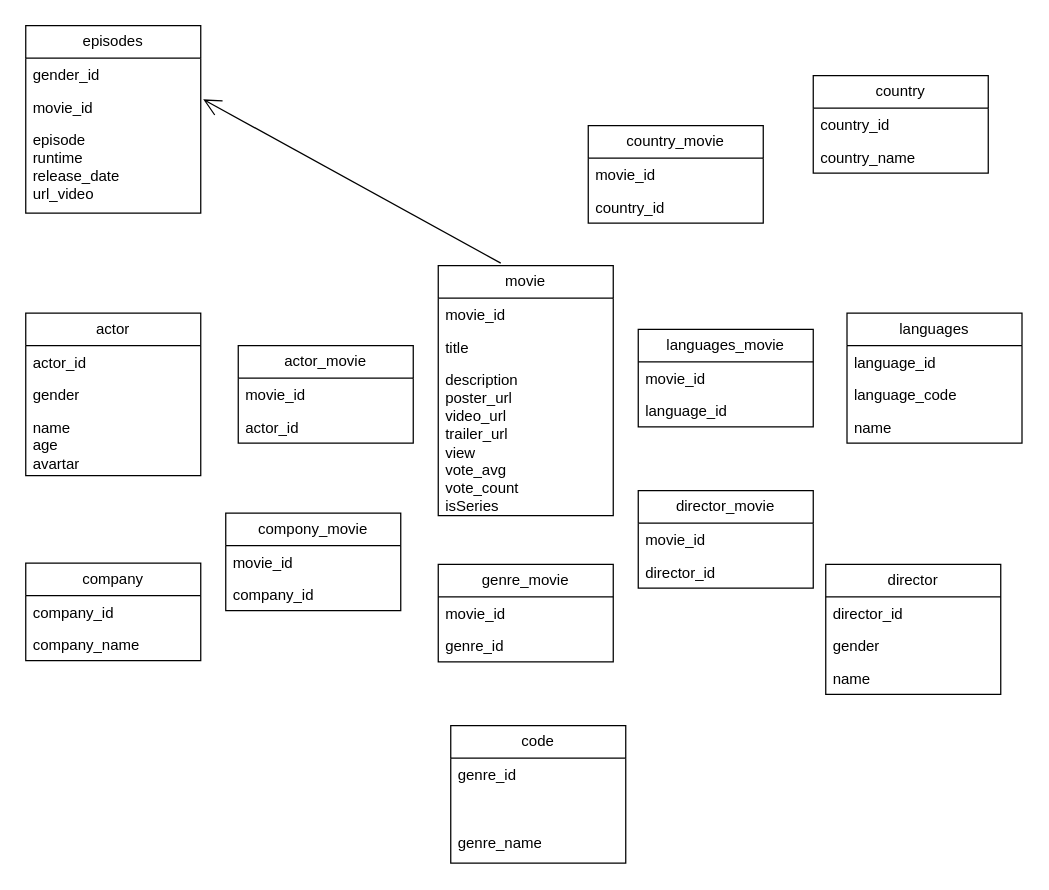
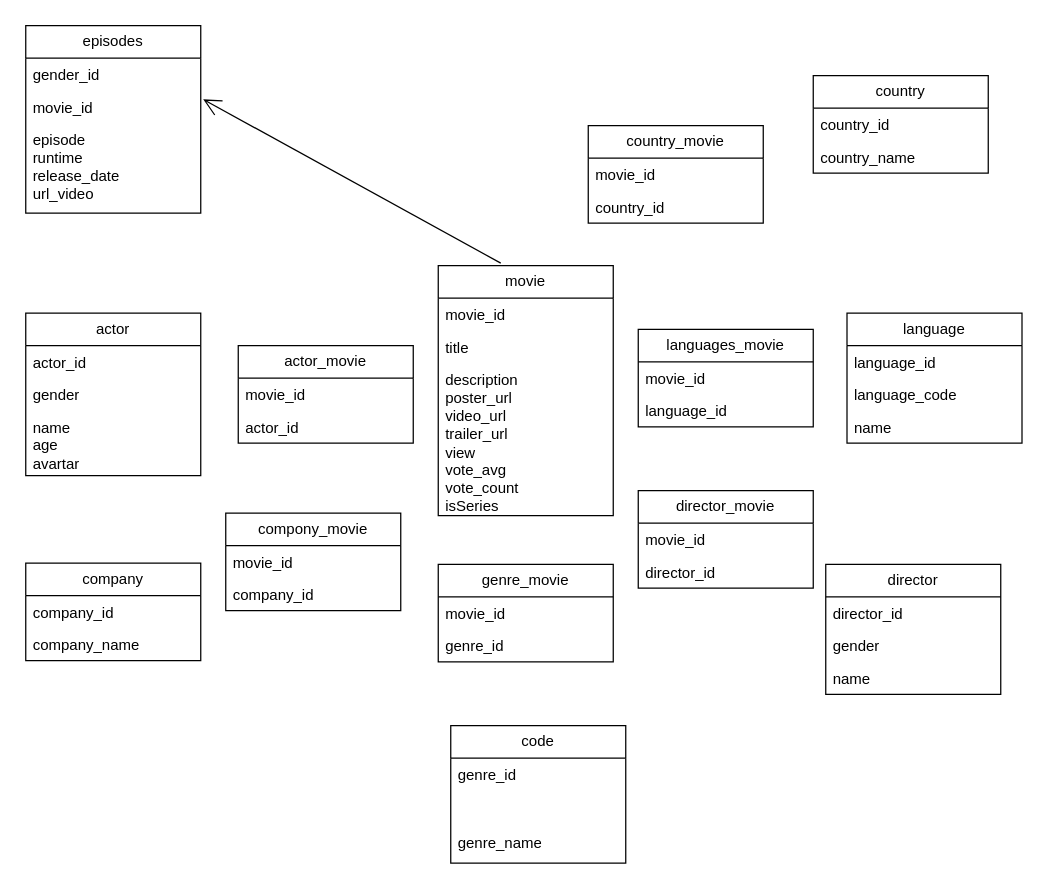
node "languages": label "languages" -> "language"
